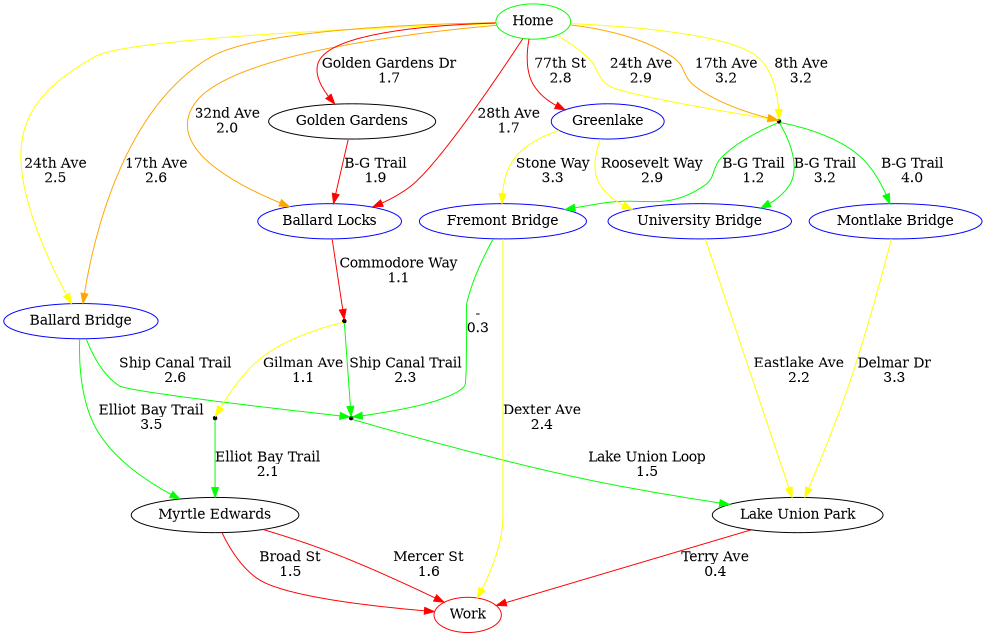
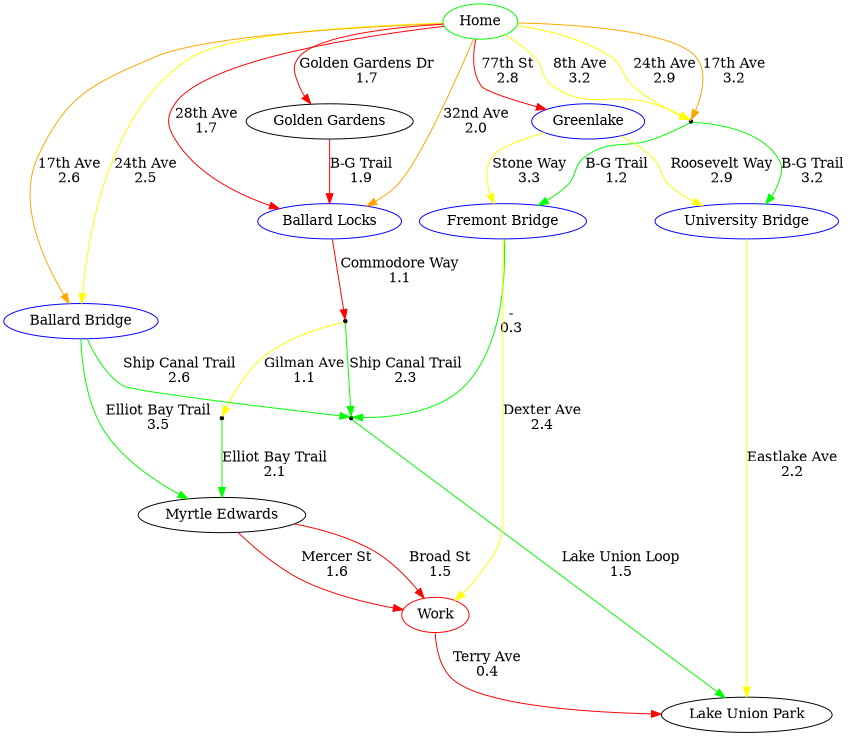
node "Montlake Bridge": removed
edge "Lake Union Park" -> "Work": reversed
